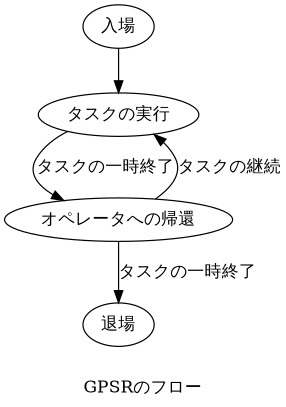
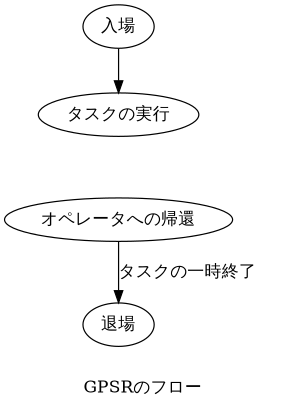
edge "タスクの実行" -> "オペレータへの帰還": removed, label "タスクの一時終了"
edge "オペレータへの帰還" -> "タスクの実行": removed, label "タスクの継続"
